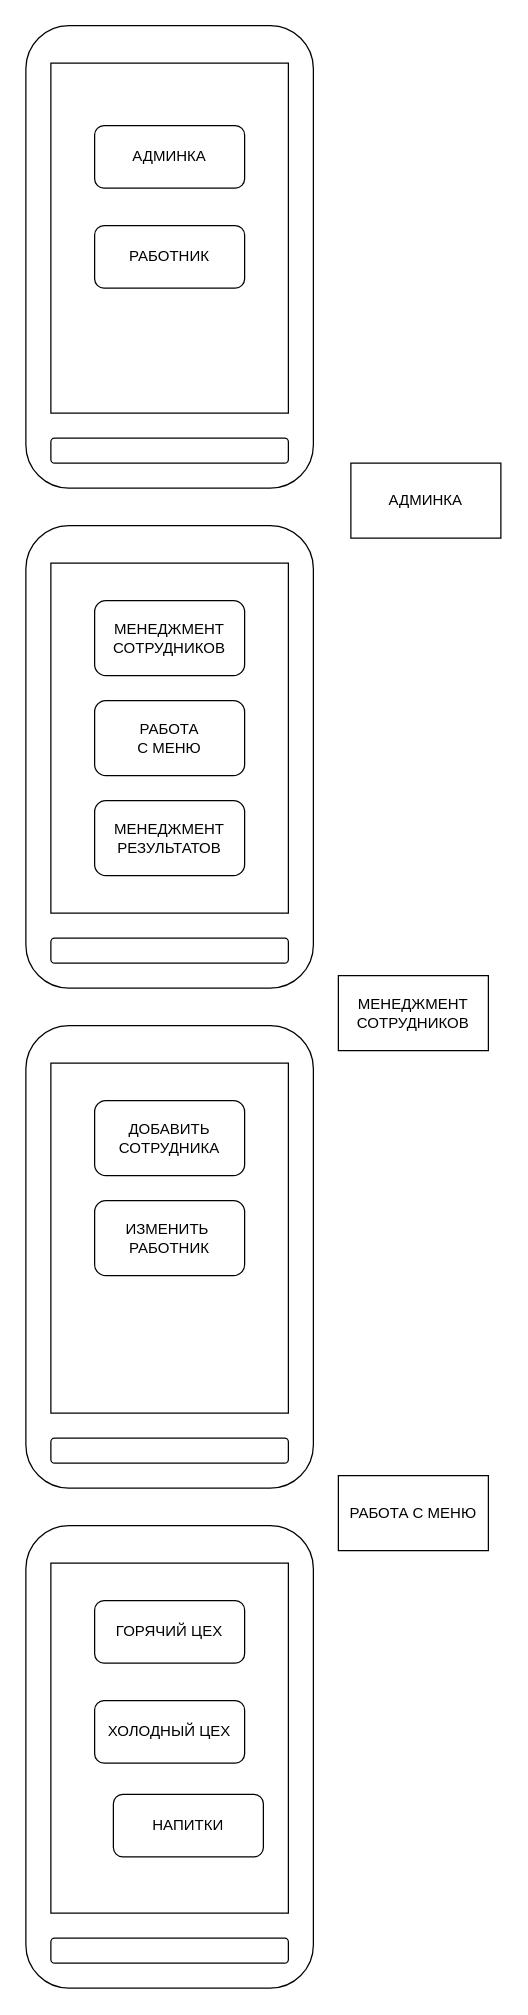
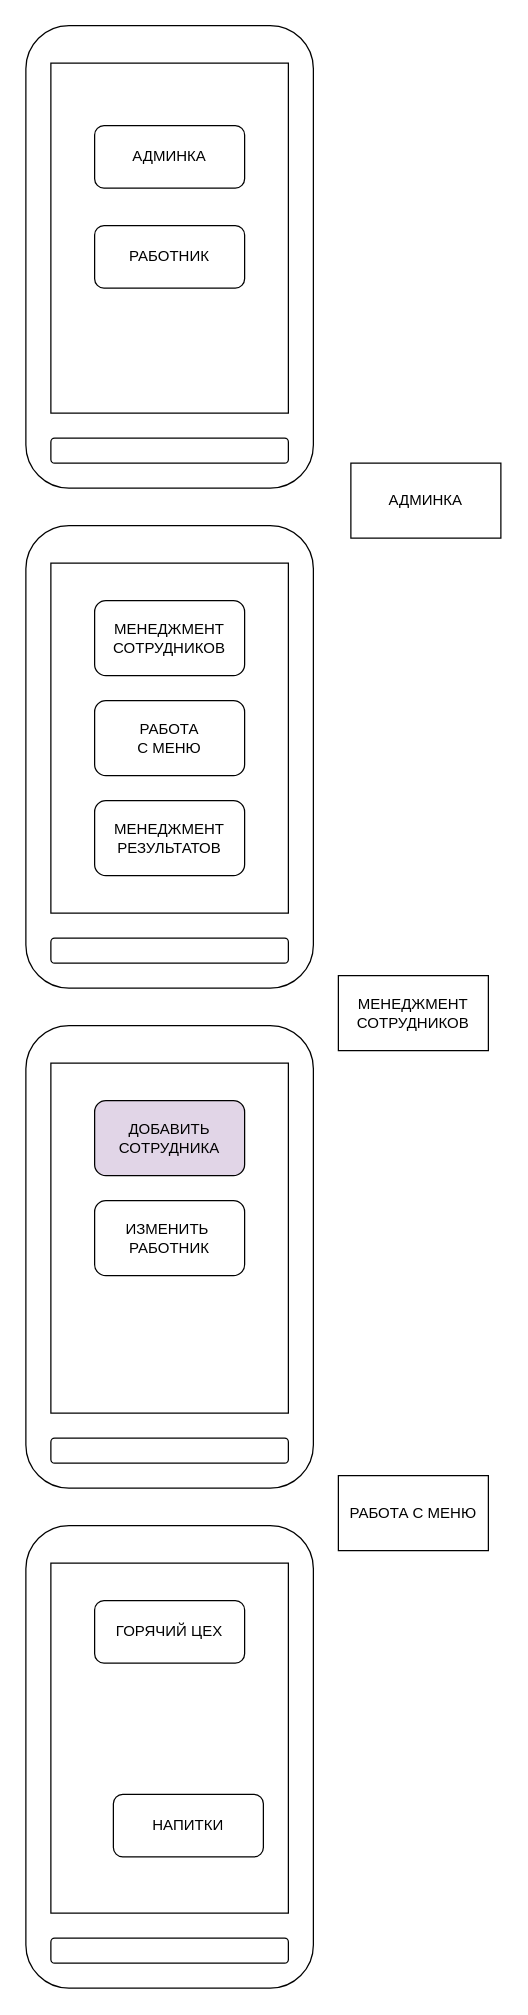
node "ДОБАВИТЬ СОТРУДНИКА": fillcolor #ffffff -> #e1d5e7
node "ХОЛОДНЫЙ ЦЕХ": removed
